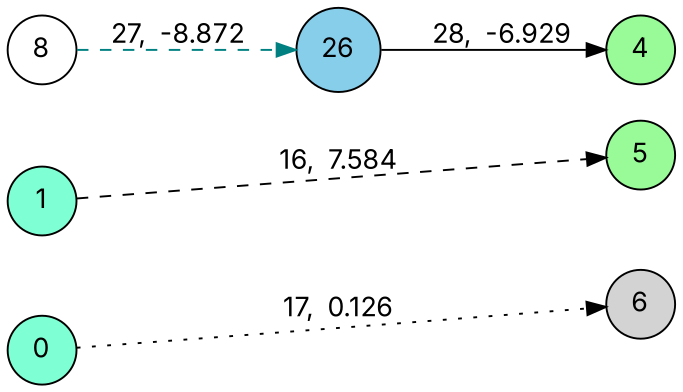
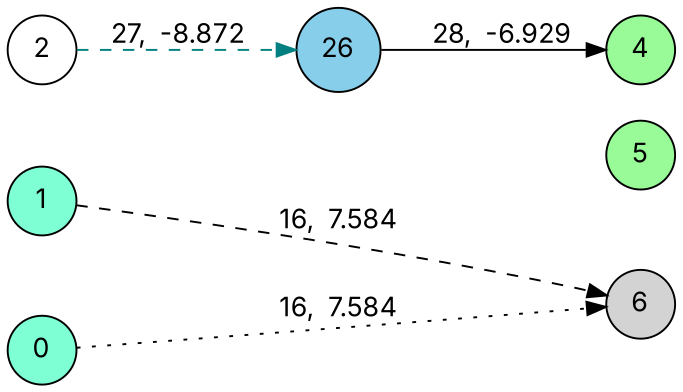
node "8": label "8" -> "2"
edge "1" -> "5": now "1" -> "6"
edge "0" -> "6": label "17,  0.126" -> "16,  7.584"
